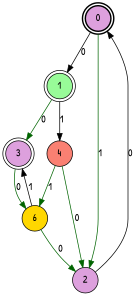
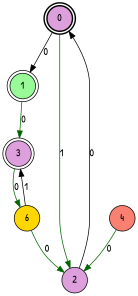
edge "1" -> "4": removed, label "1"
edge "4" -> "6": removed, label "1"
